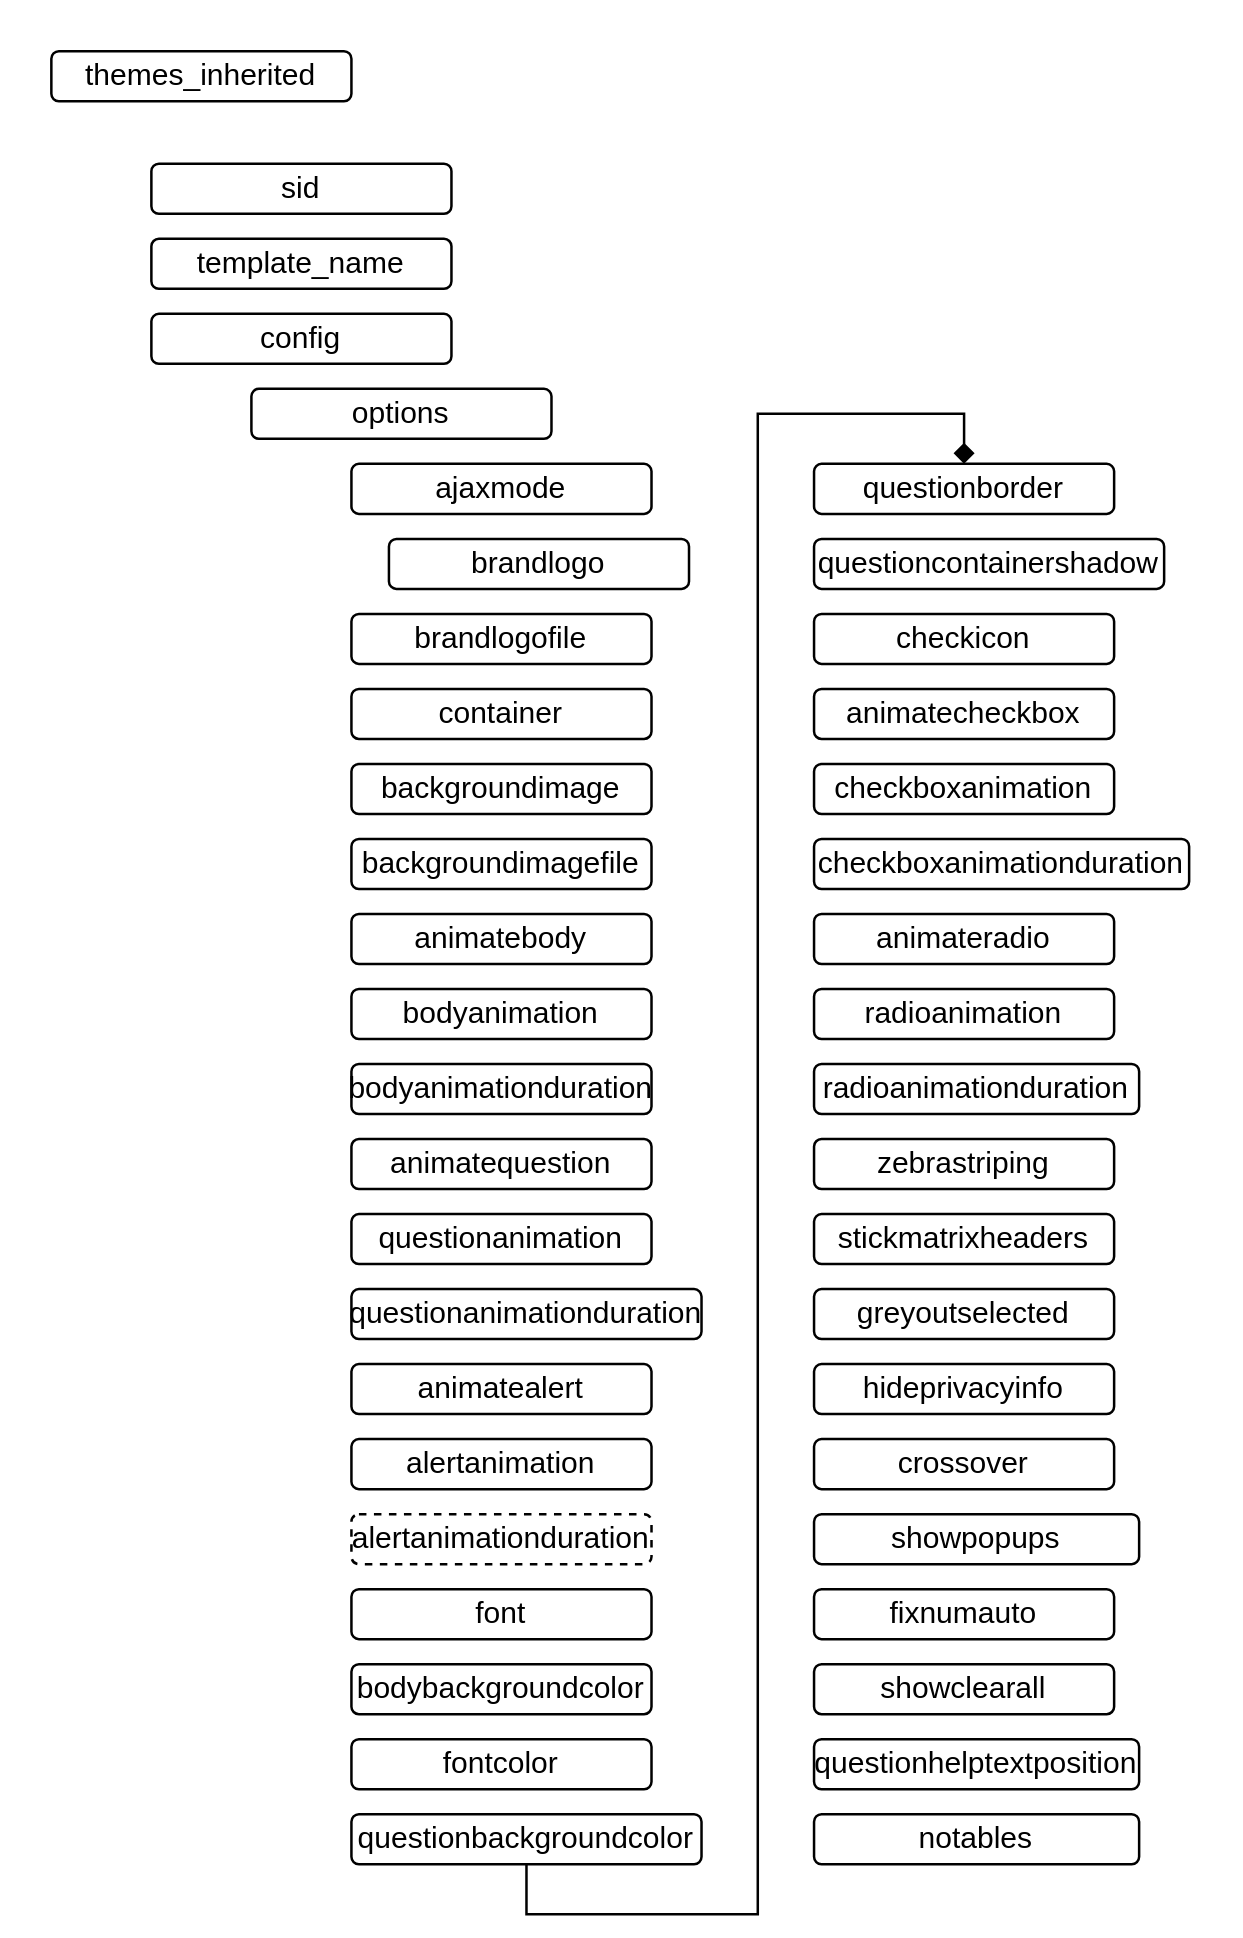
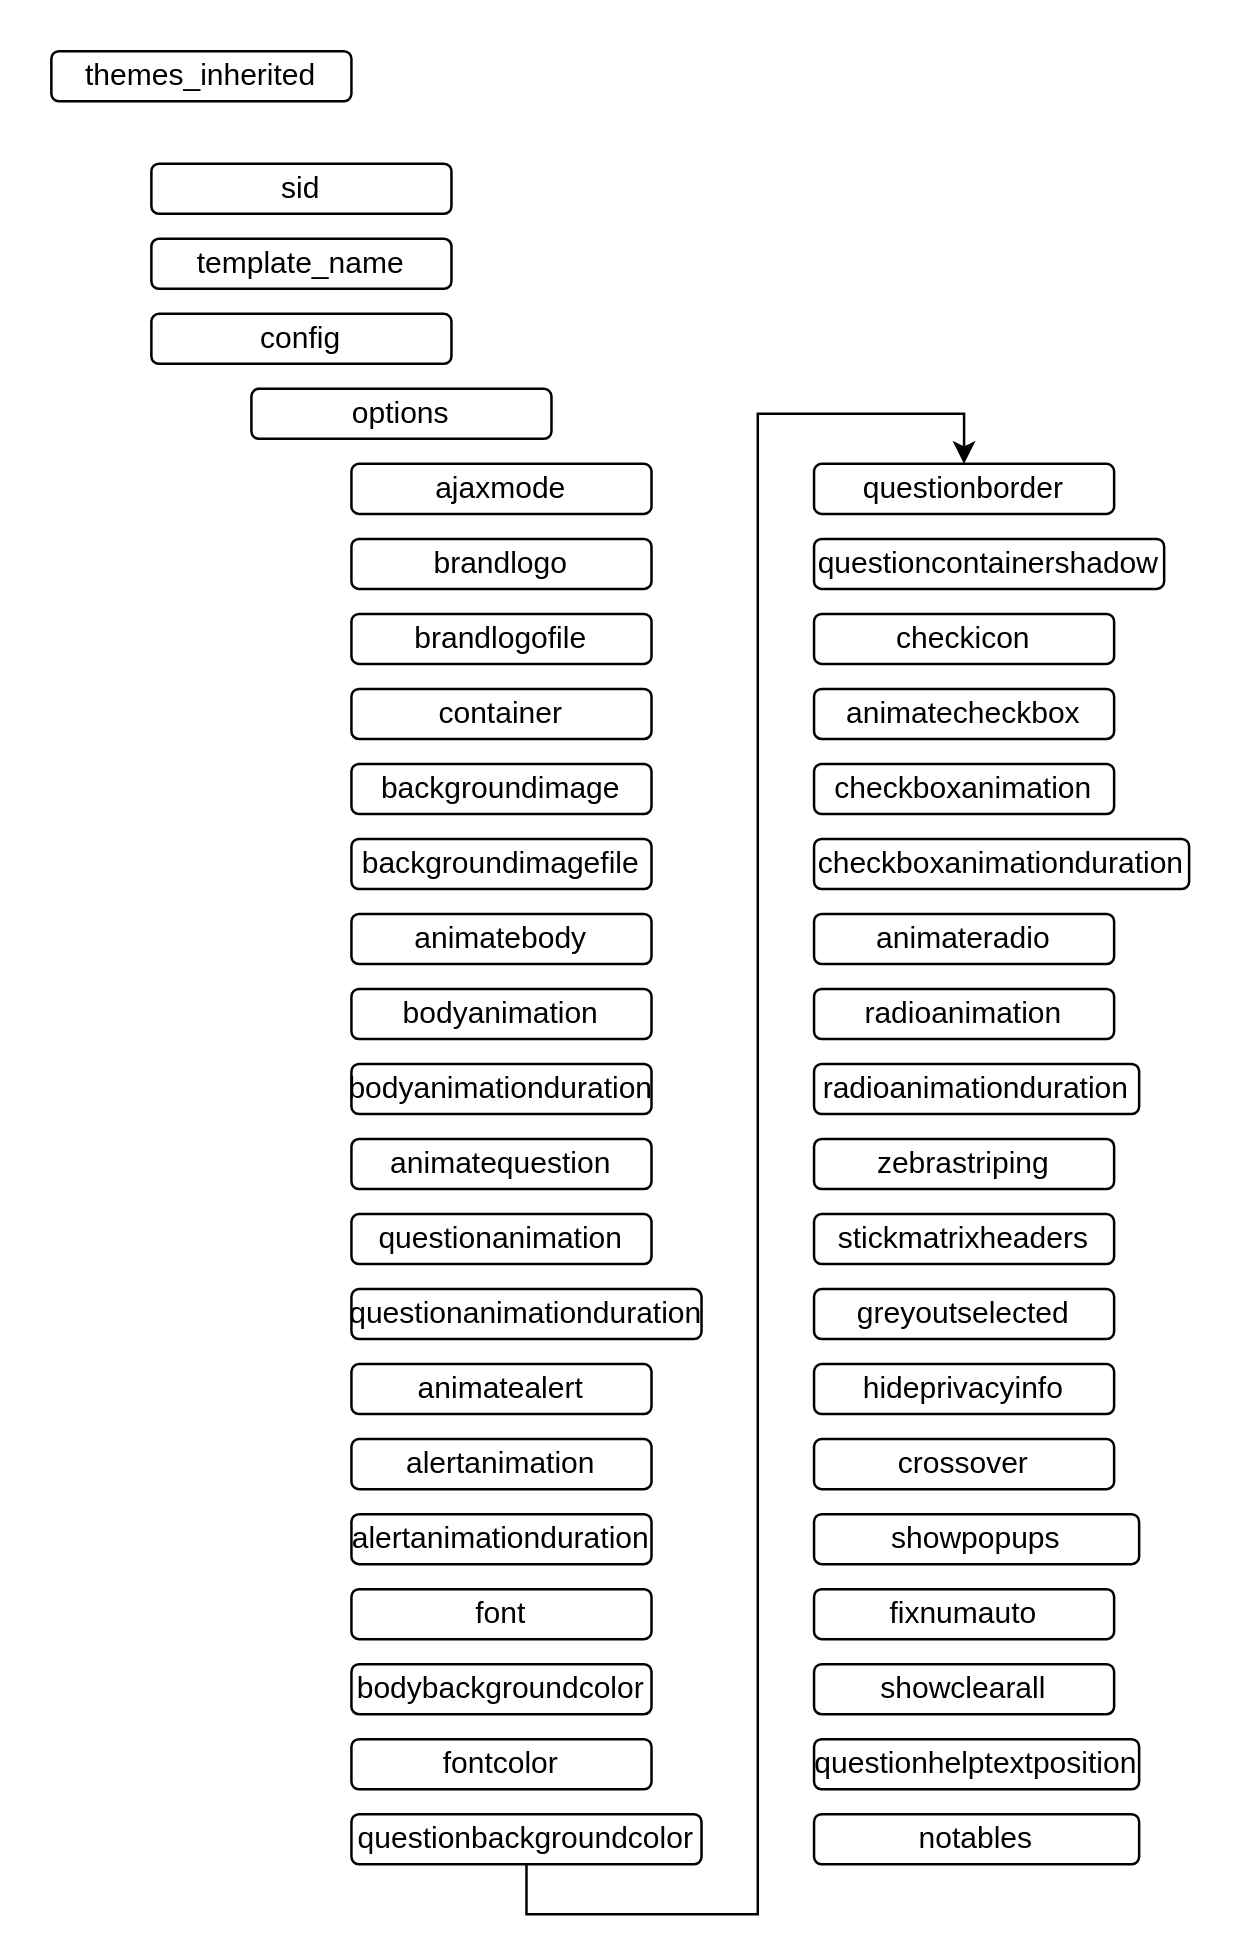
edge "questionbackgroundcolor" -> "questionborder": arrowhead diamond -> classic
node "brandlogo": moved (539, 564) -> (501, 564)
node "alertanimationduration": style dashed -> solid
